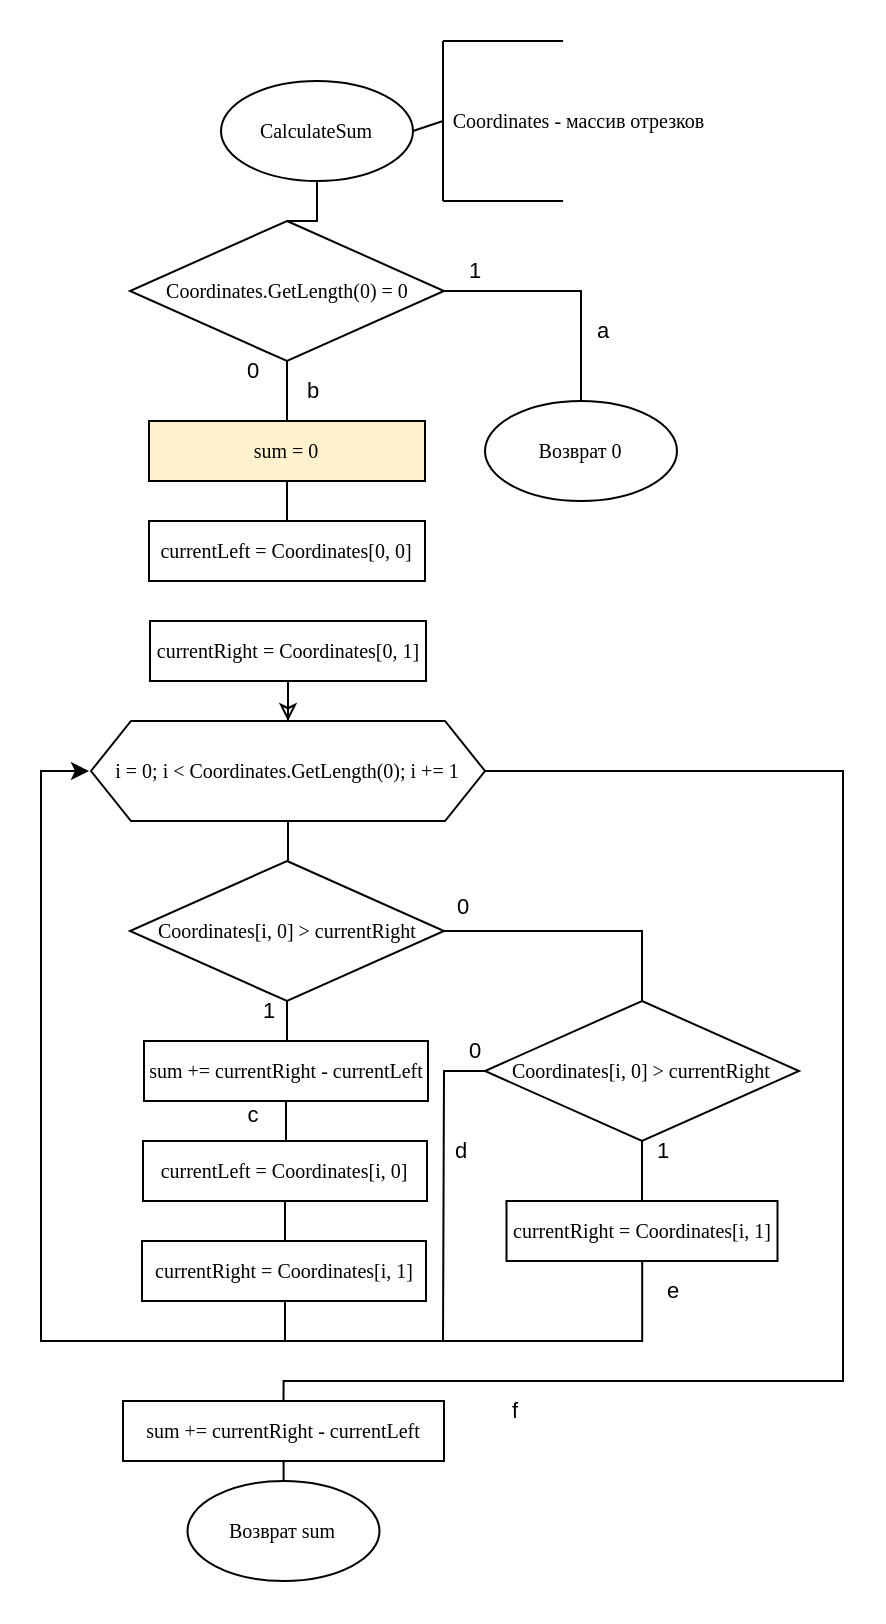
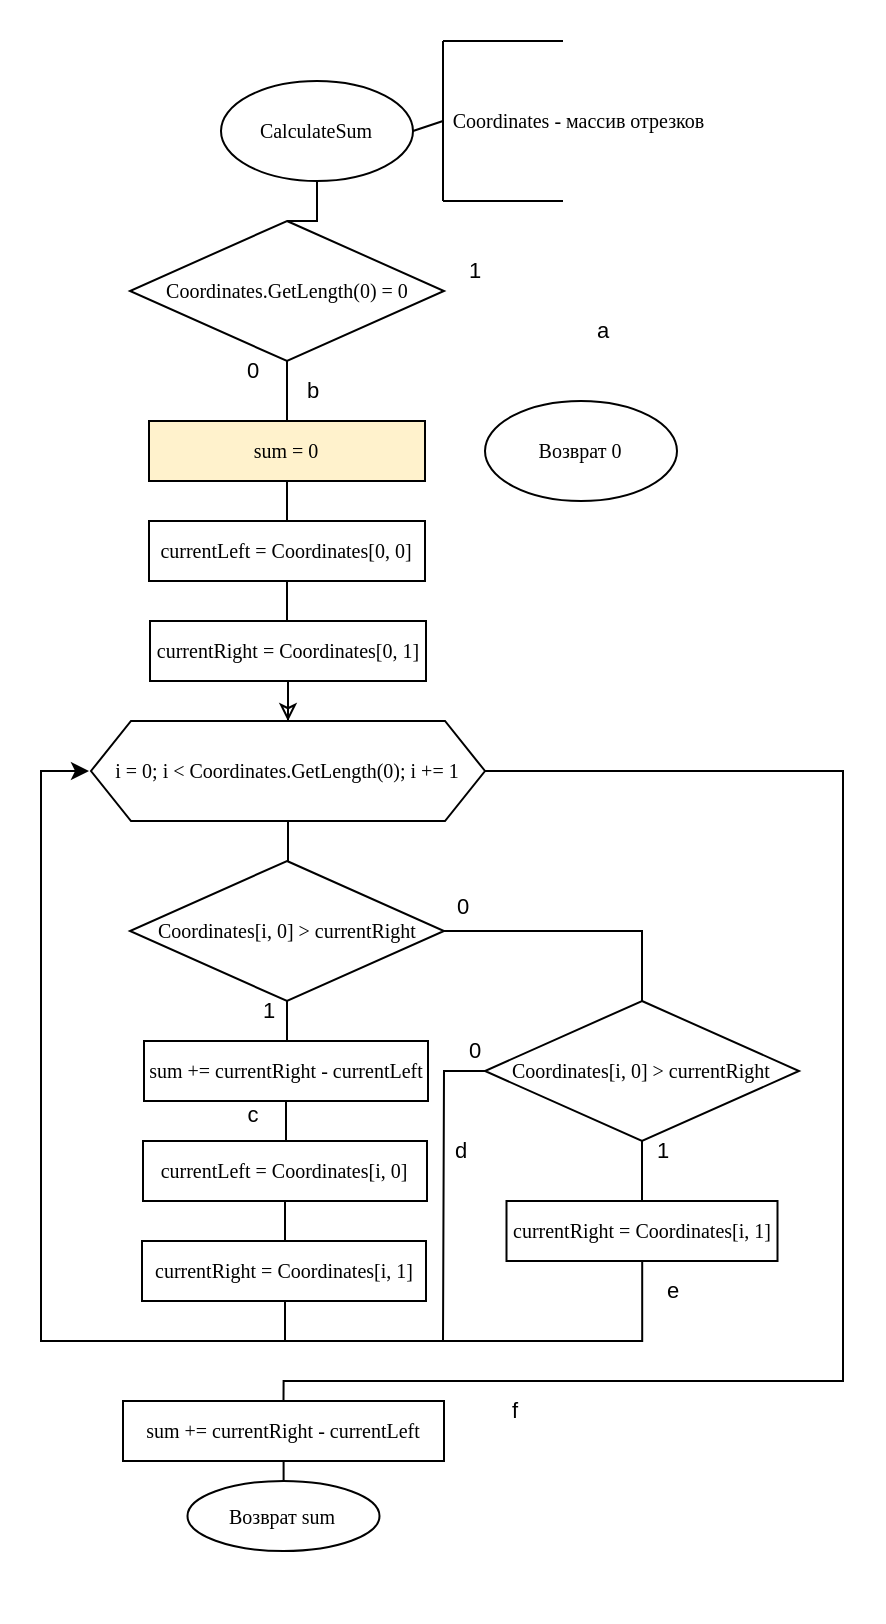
edge "Coordinates.GetLength(0) = 0" -- "Возврат 0": removed
edge "currentLeft = Coordinates[0, 0]" -- "currentRight = Coordinates[0, 1]": added
node "Возврат sum": size 192x100 -> 192x70
